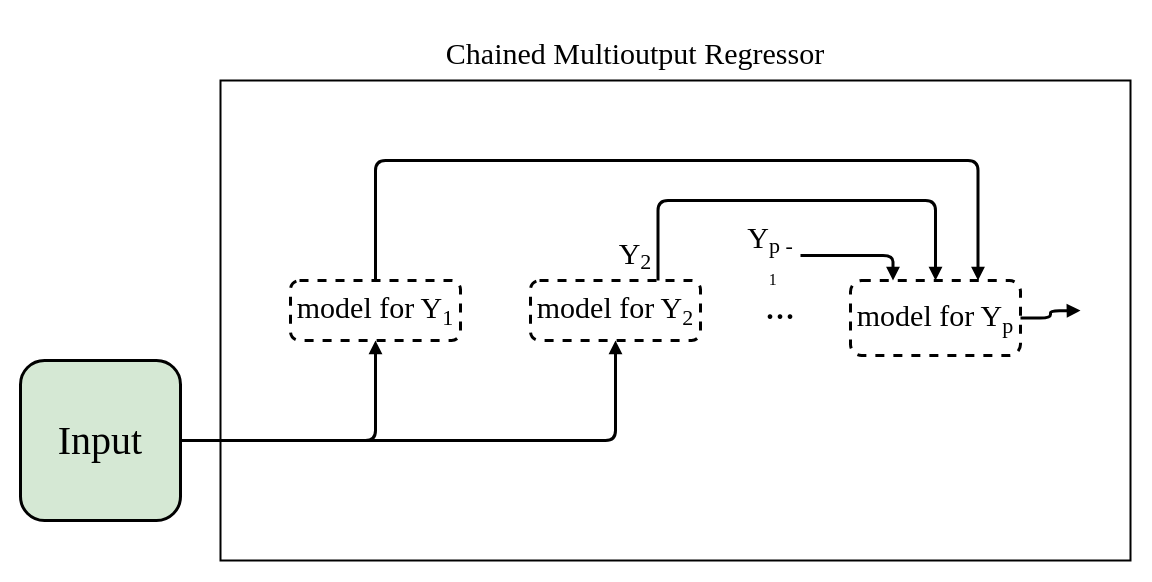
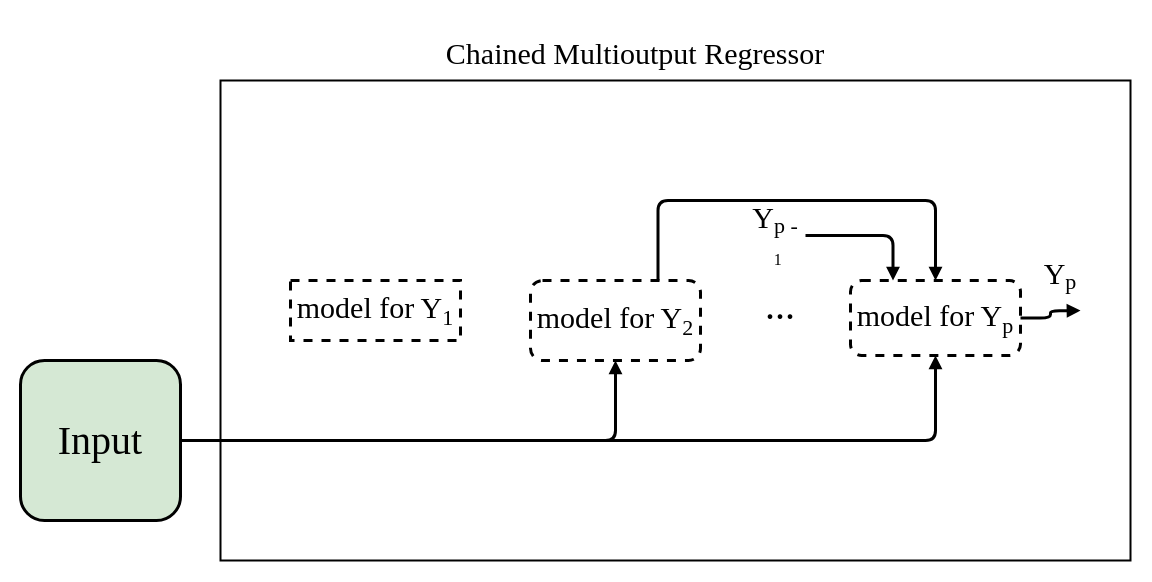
edge "model for Y1" -> "model for Yp": removed
node "Y2": removed
node "Yp - 1": moved (771, 256) -> (776, 236)
node "Yp": added
node "model for Y1": shape rounded rectangle -> rectangle
node "model for Y2": size 170x60 -> 170x80
edge "Input" -> "model for Y1": removed
edge "Input" -> "model for Yp": added
